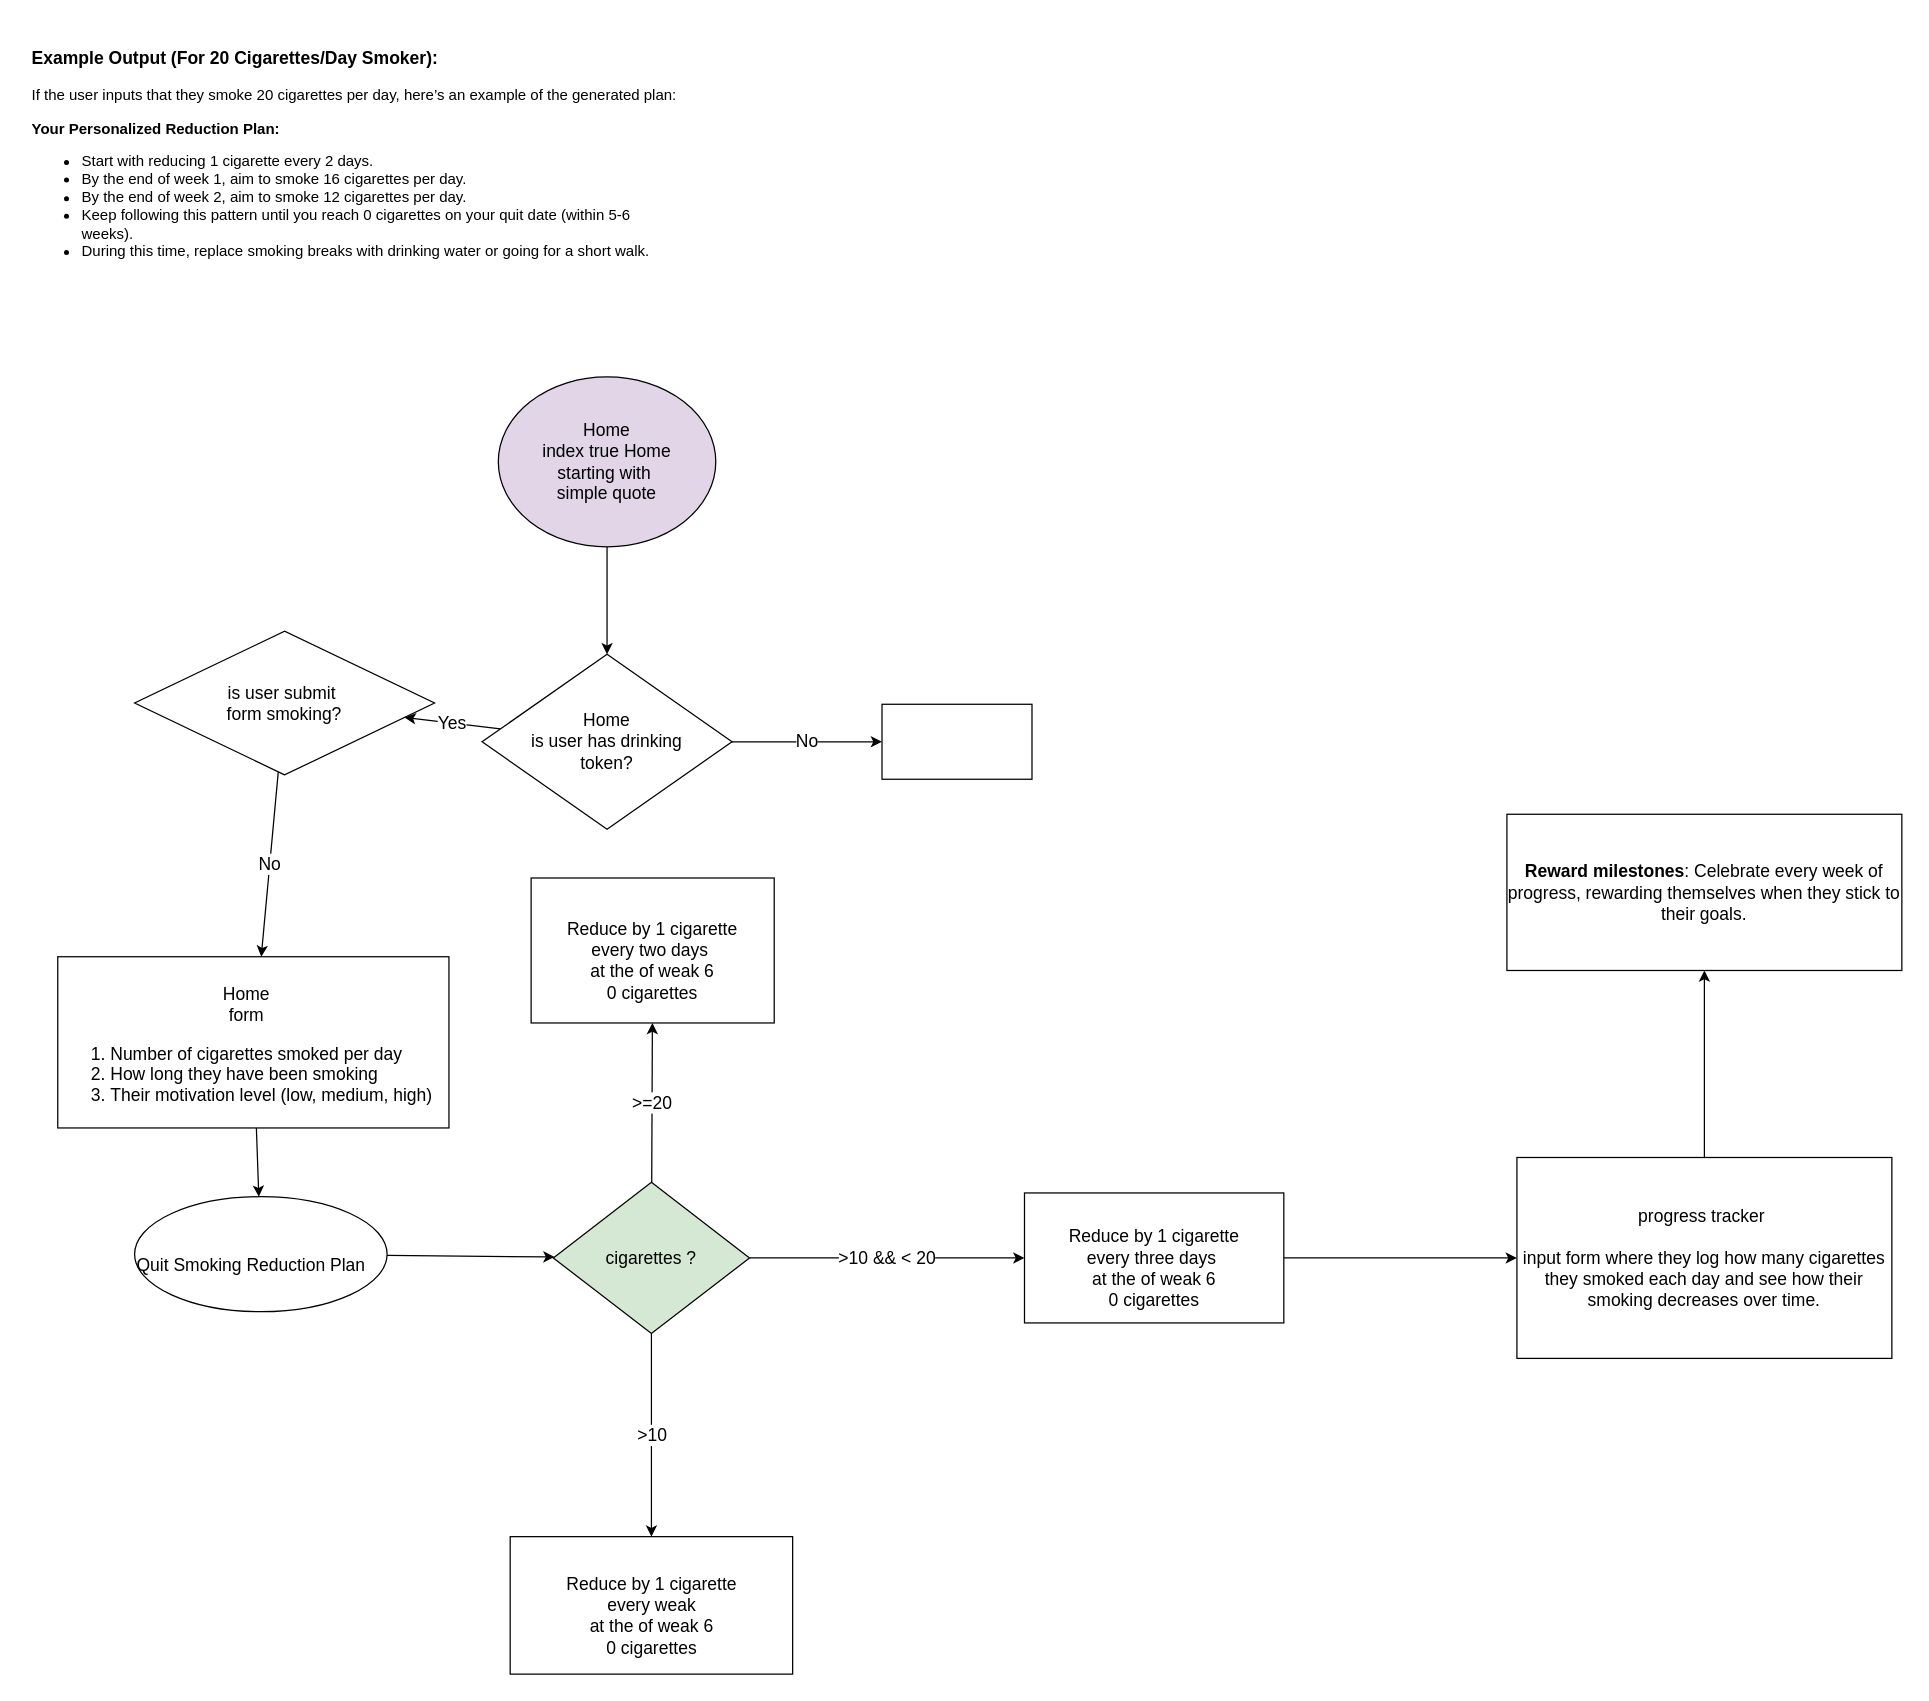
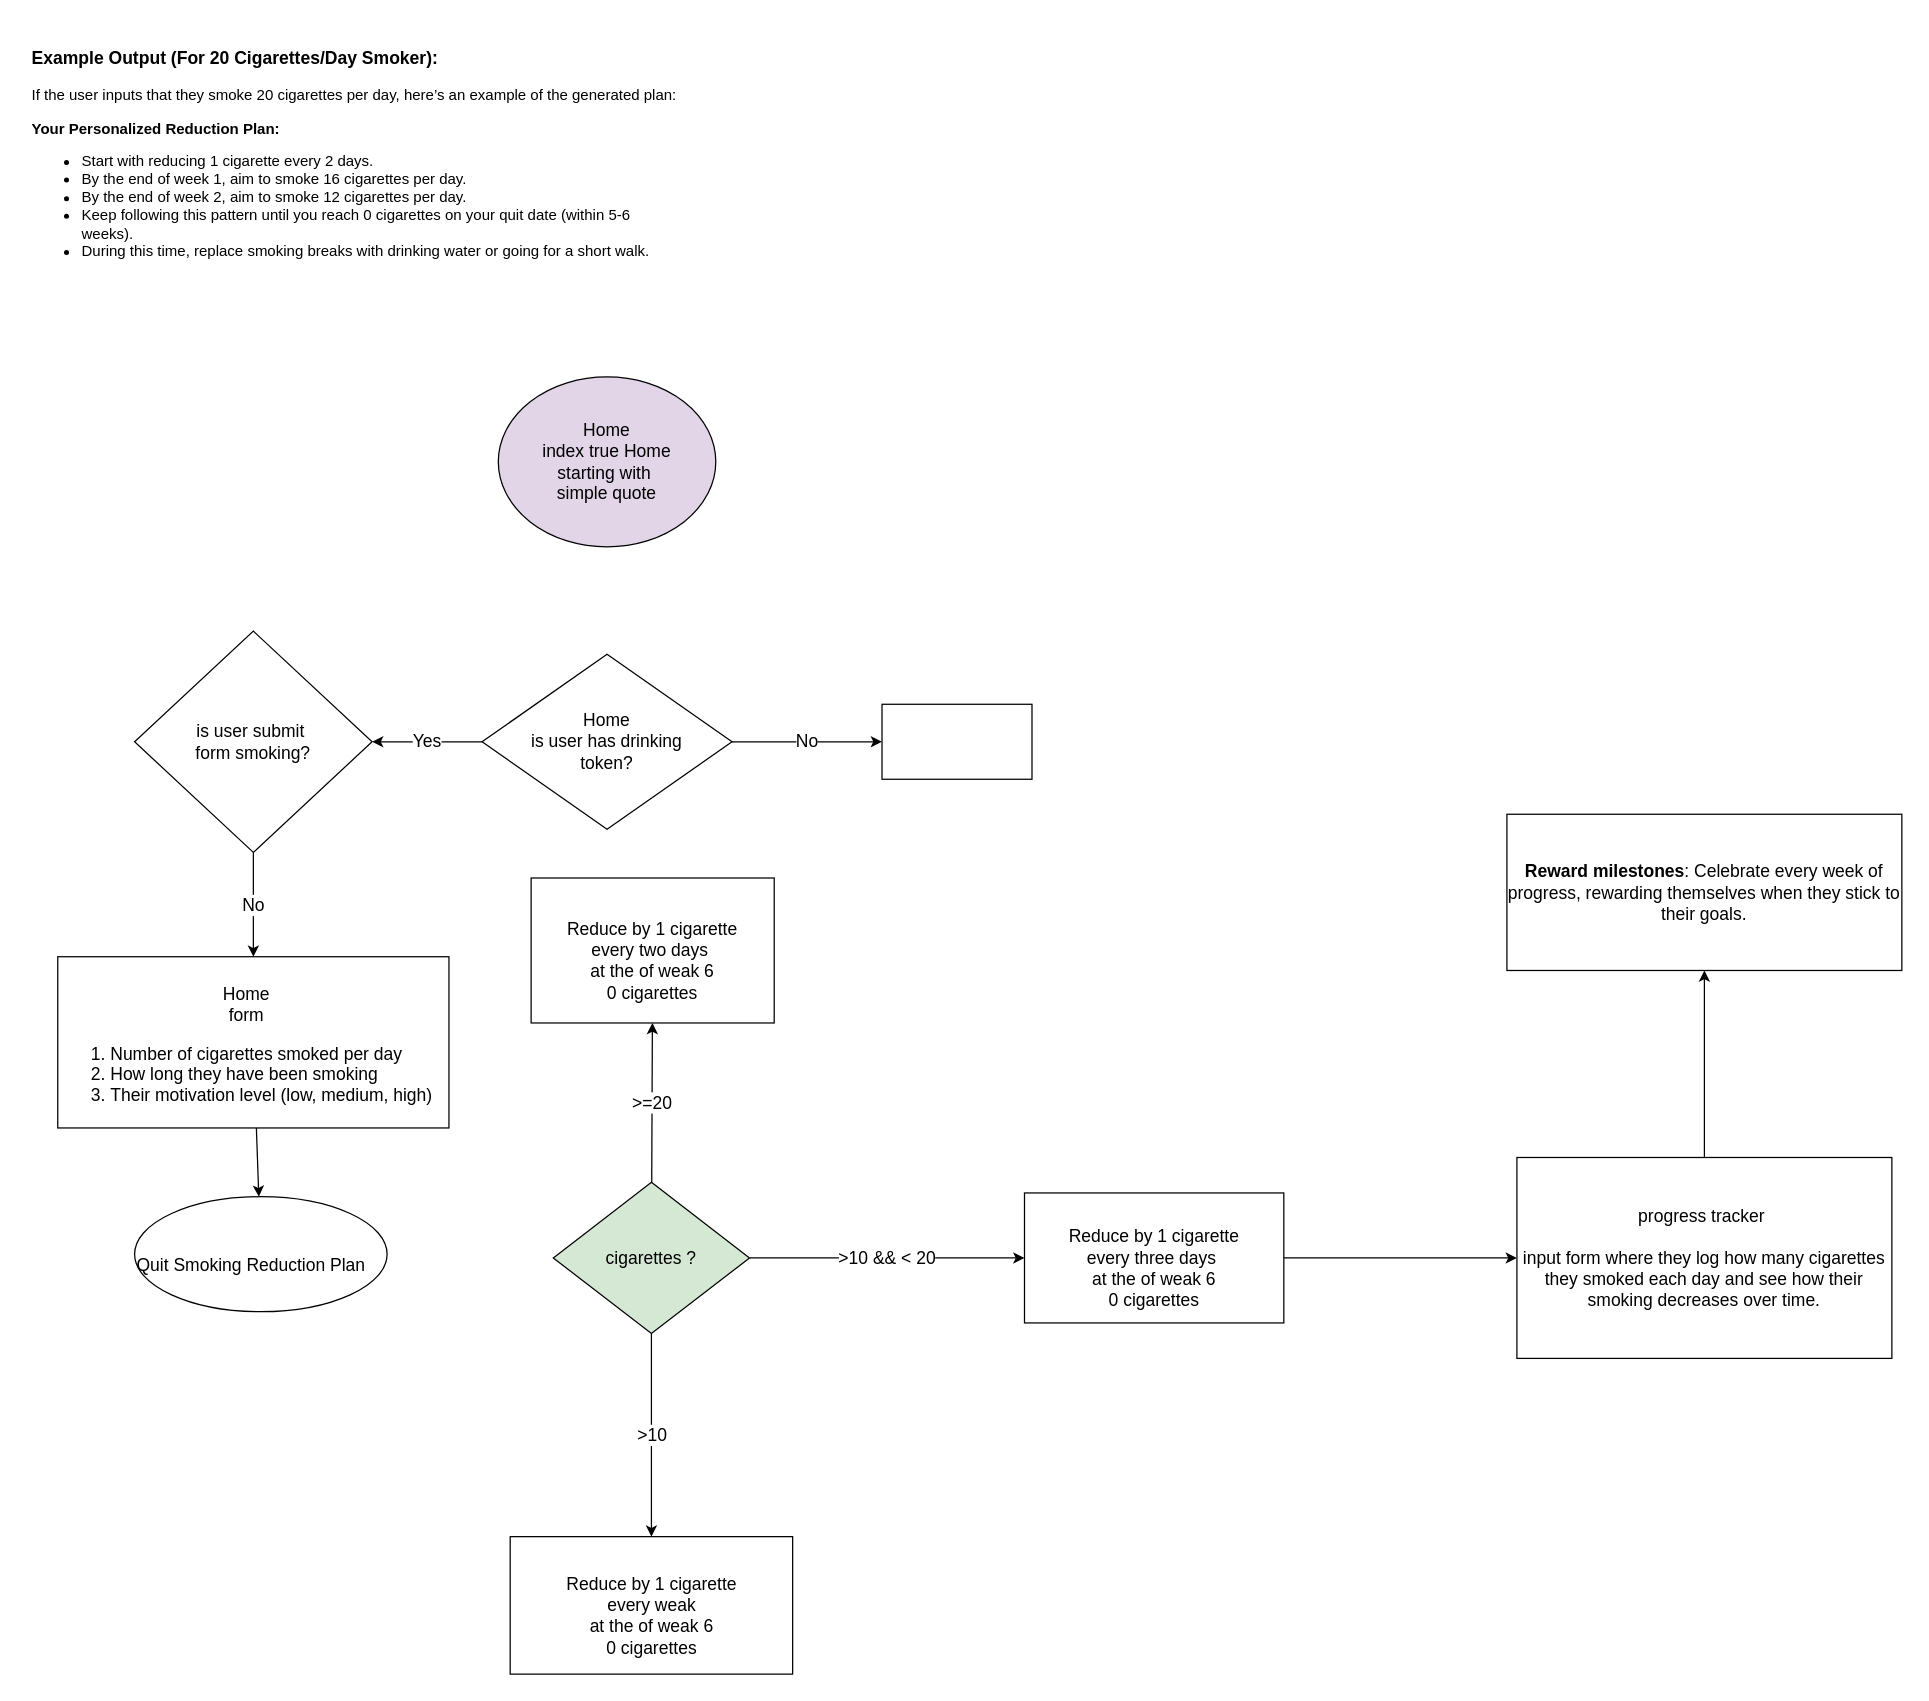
edge "Home index true Home starting with simple quote" -> "Home is user has drinking token?": removed
node "is user submit form smoking?": size 300x144 -> 238x221
edge "Quit Smoking Reduction Plan" -> "cigarettes ?": removed
